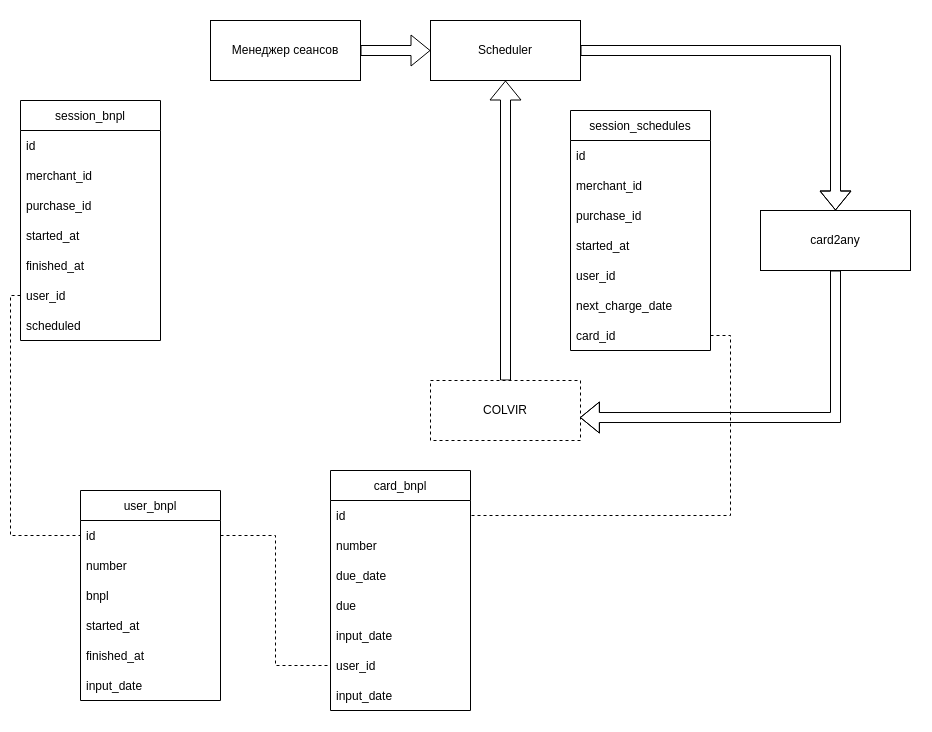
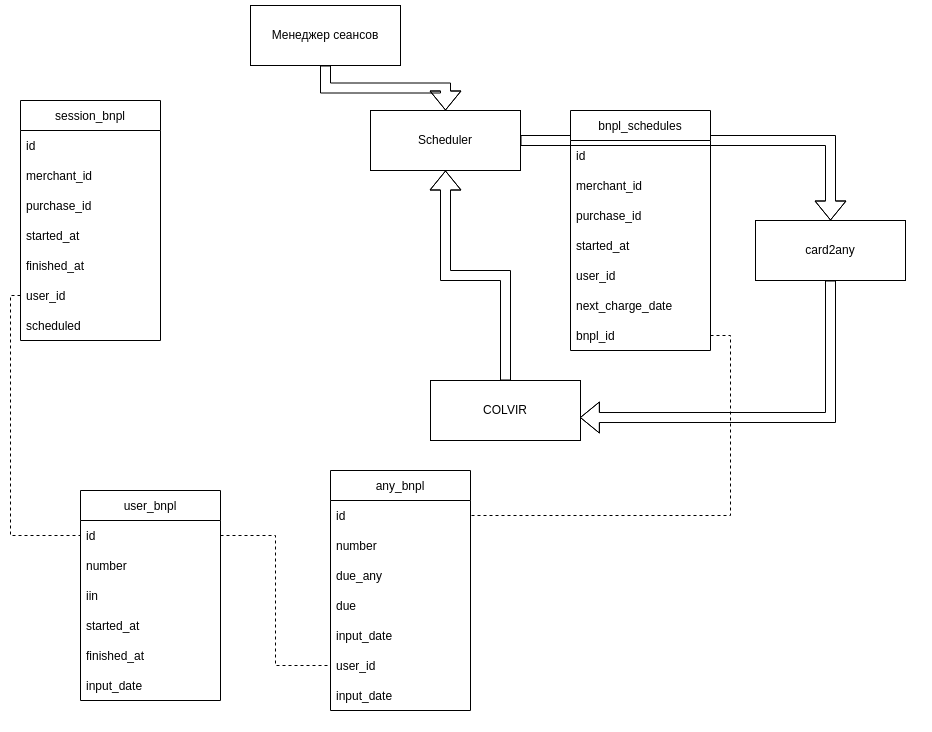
node "Менеджер сеансов": moved (286, 51) -> (326, 36)
node "Scheduler": moved (506, 51) -> (446, 141)
node "session_schedules": label "session_schedules" -> "bnpl_schedules"
node "card2any": moved (836, 241) -> (831, 251)
node "card_id": label "card_id" -> "bnpl_id"
node "COLVIR": style dashed -> solid
node "card_bnpl": label "card_bnpl" -> "any_bnpl"
node "due_date": label "due_date" -> "due_any"
node "bnpl": label "bnpl" -> "iin"
